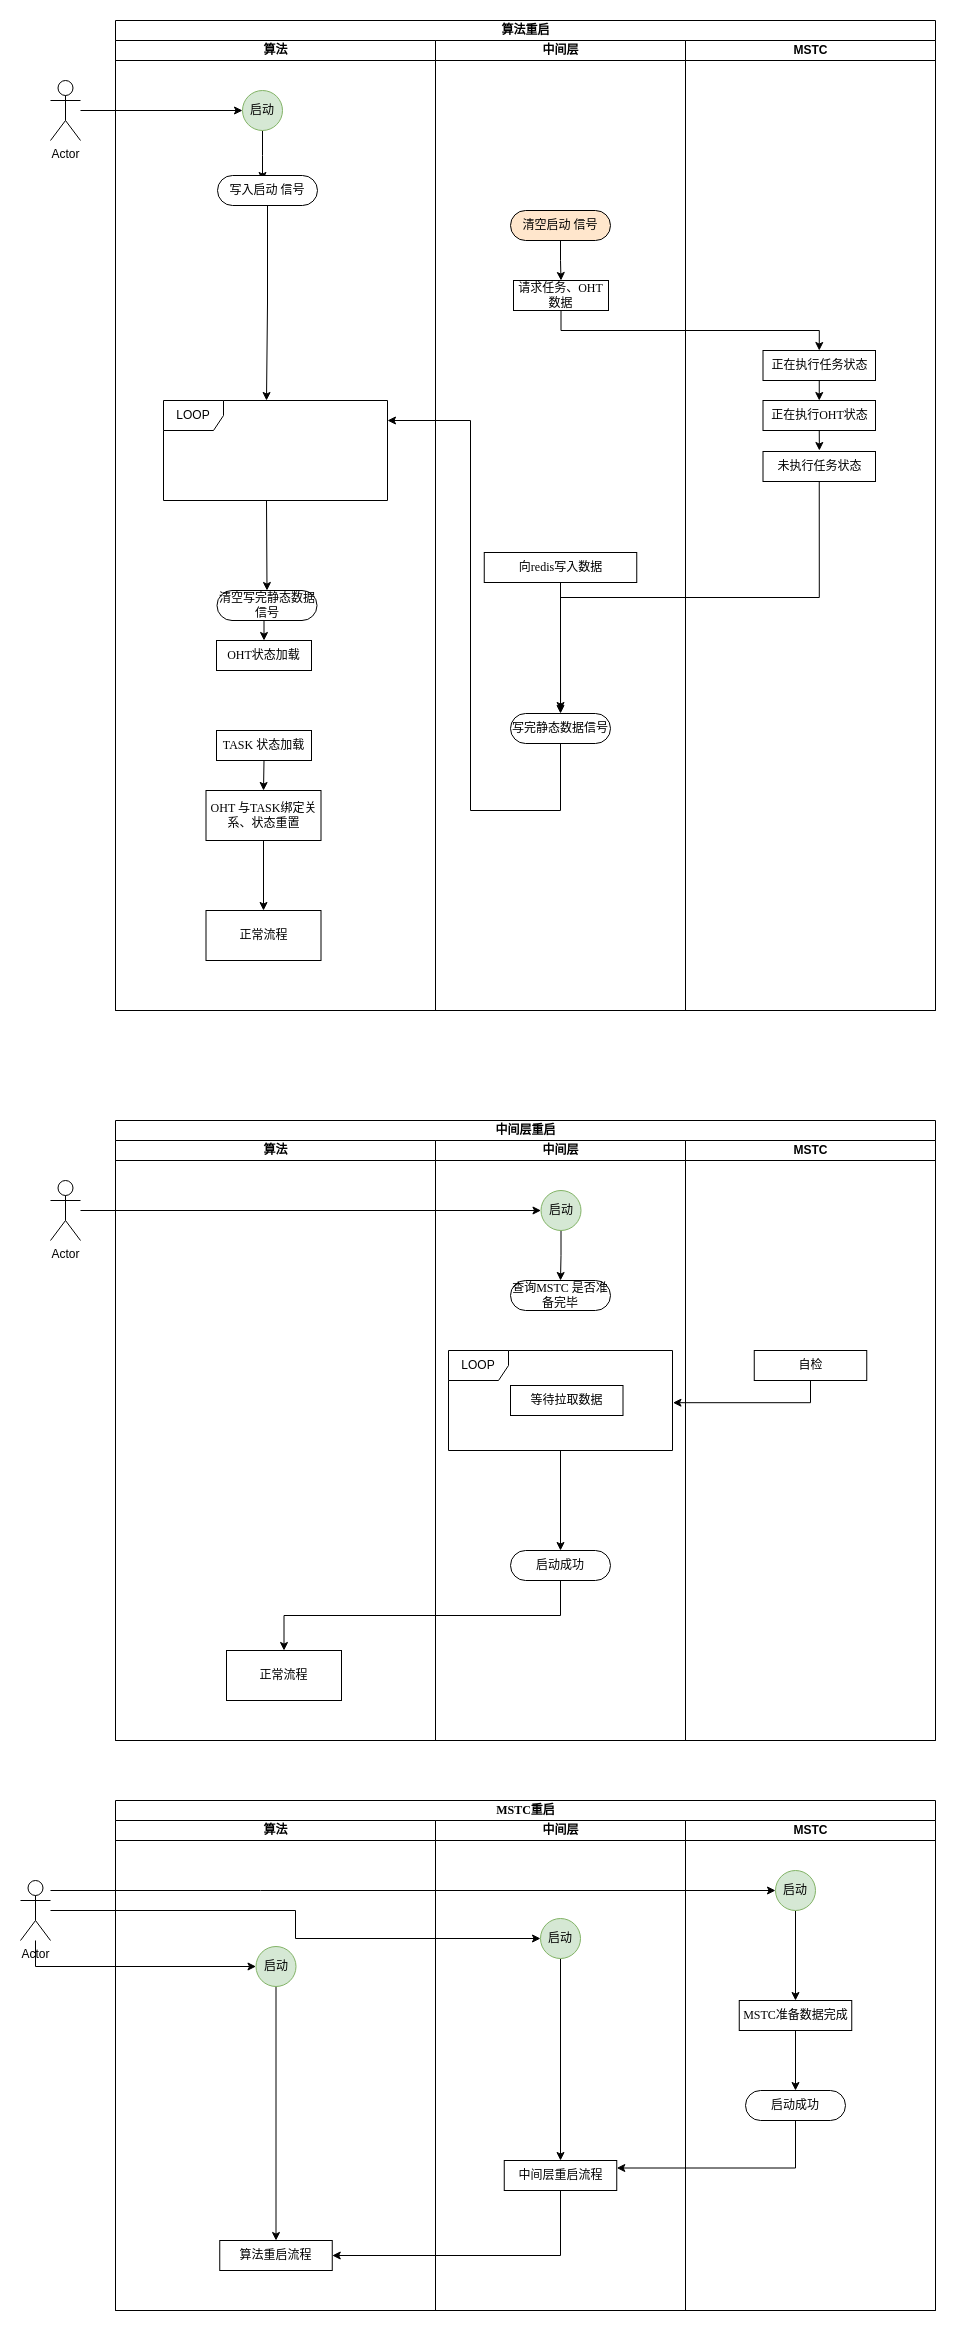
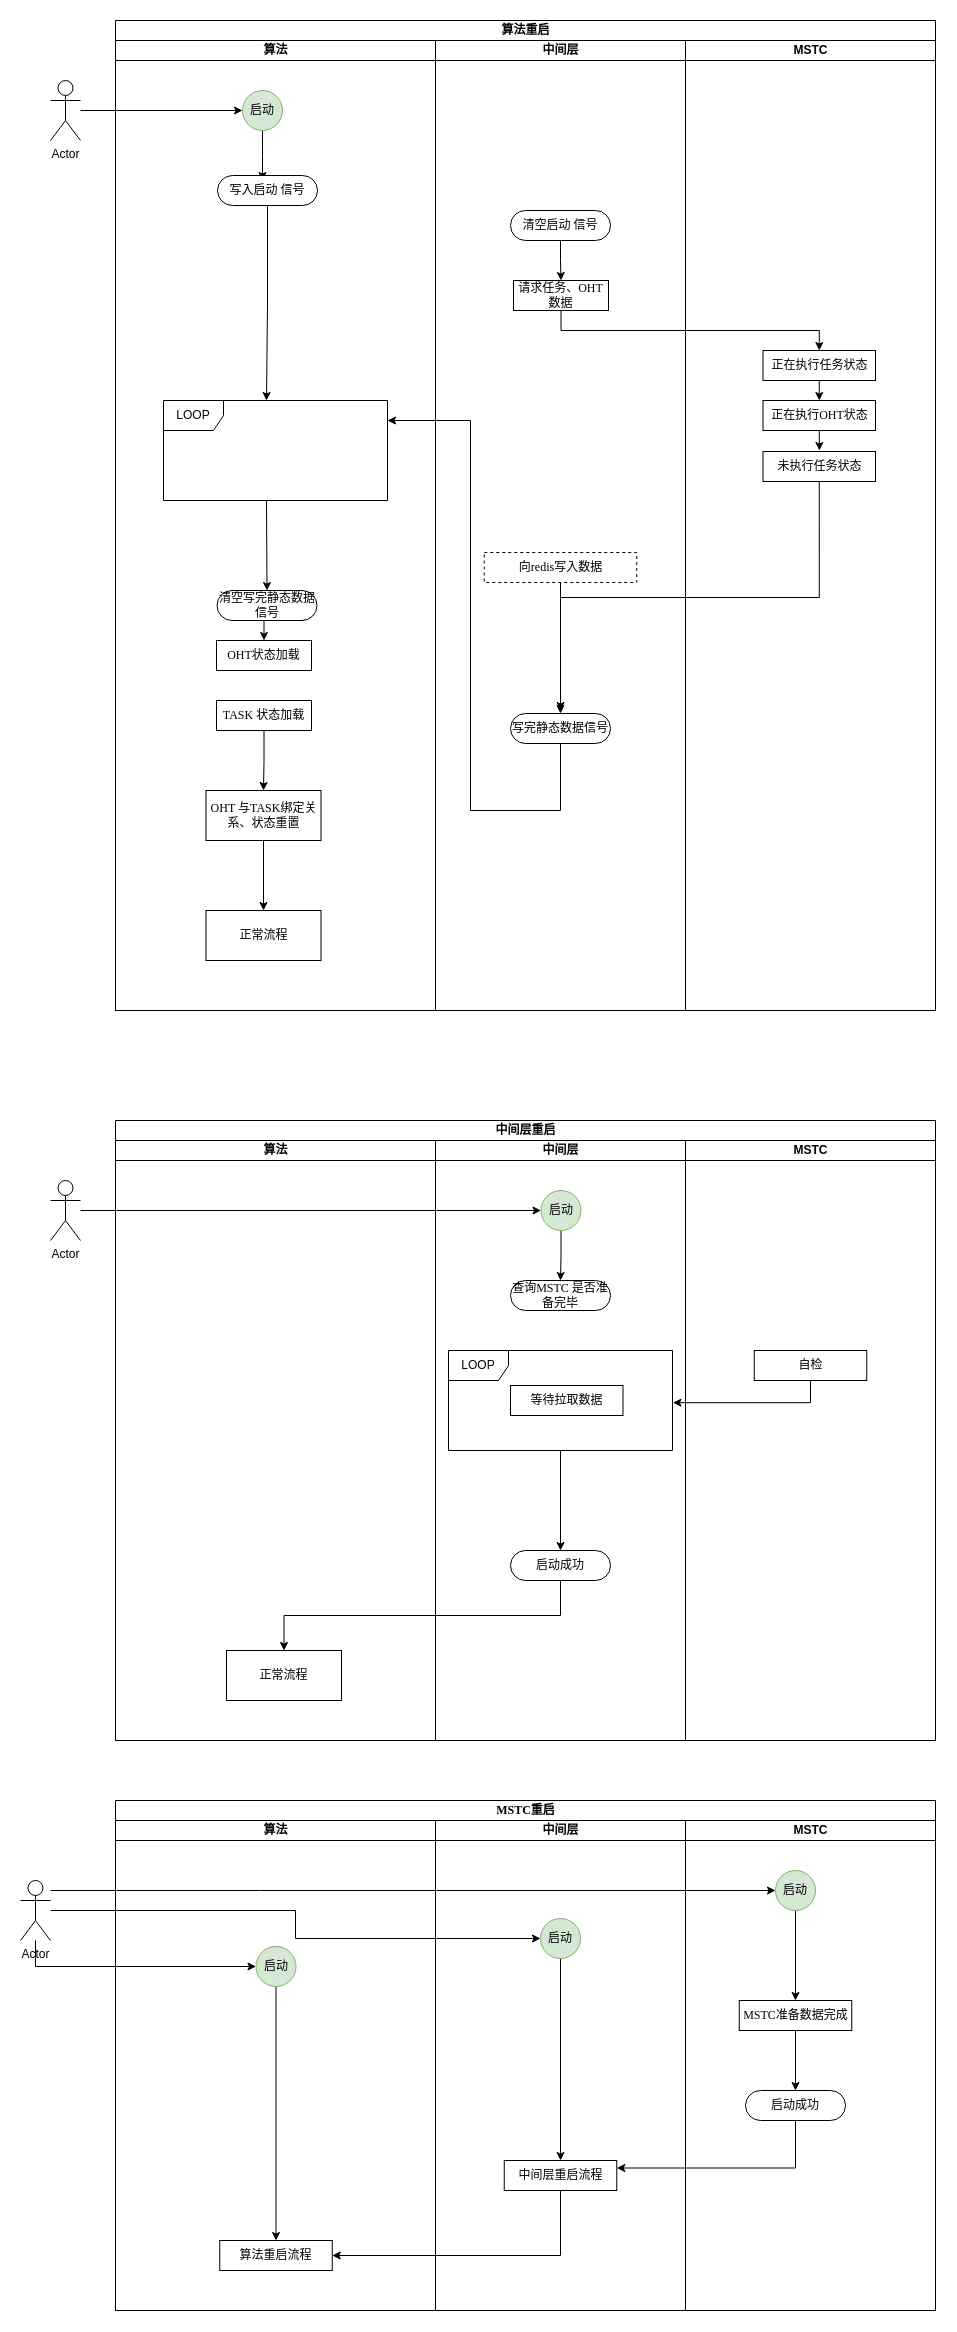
node "清空启动 信号": fillcolor #ffe6cc -> #ffffff
node "向redis写入数据": style solid -> dashed
node "TASK 状态加载": moved (264, 746) -> (264, 716)
